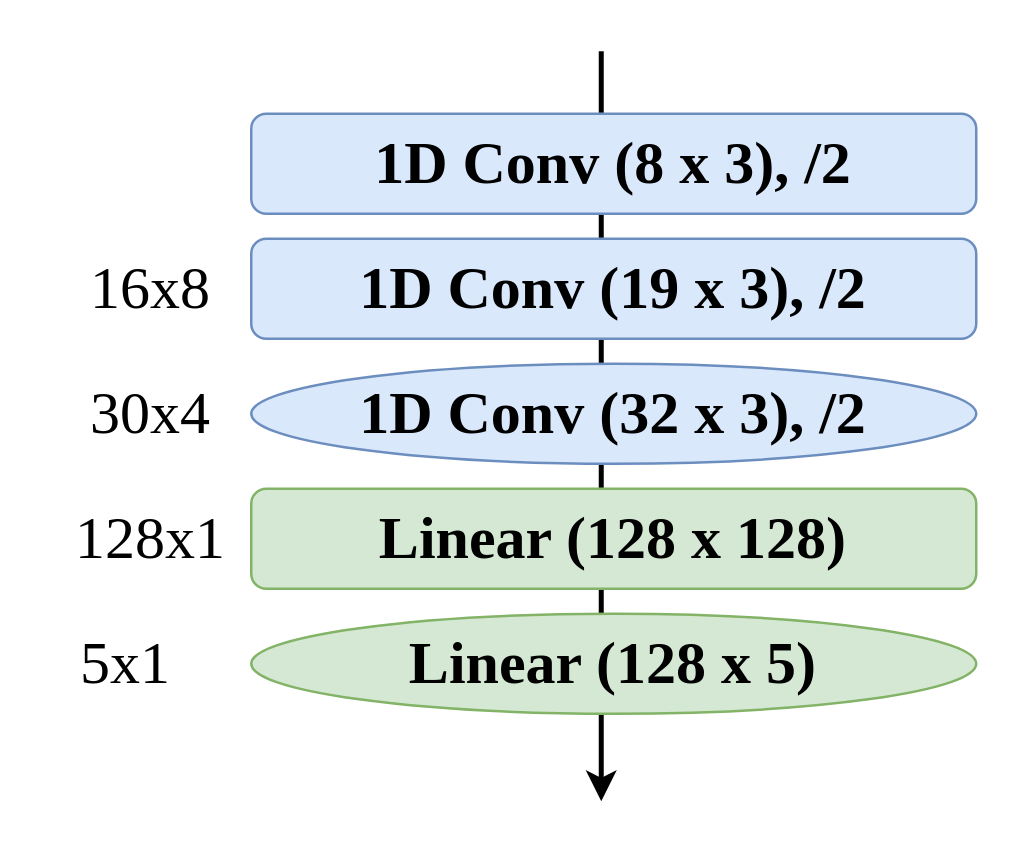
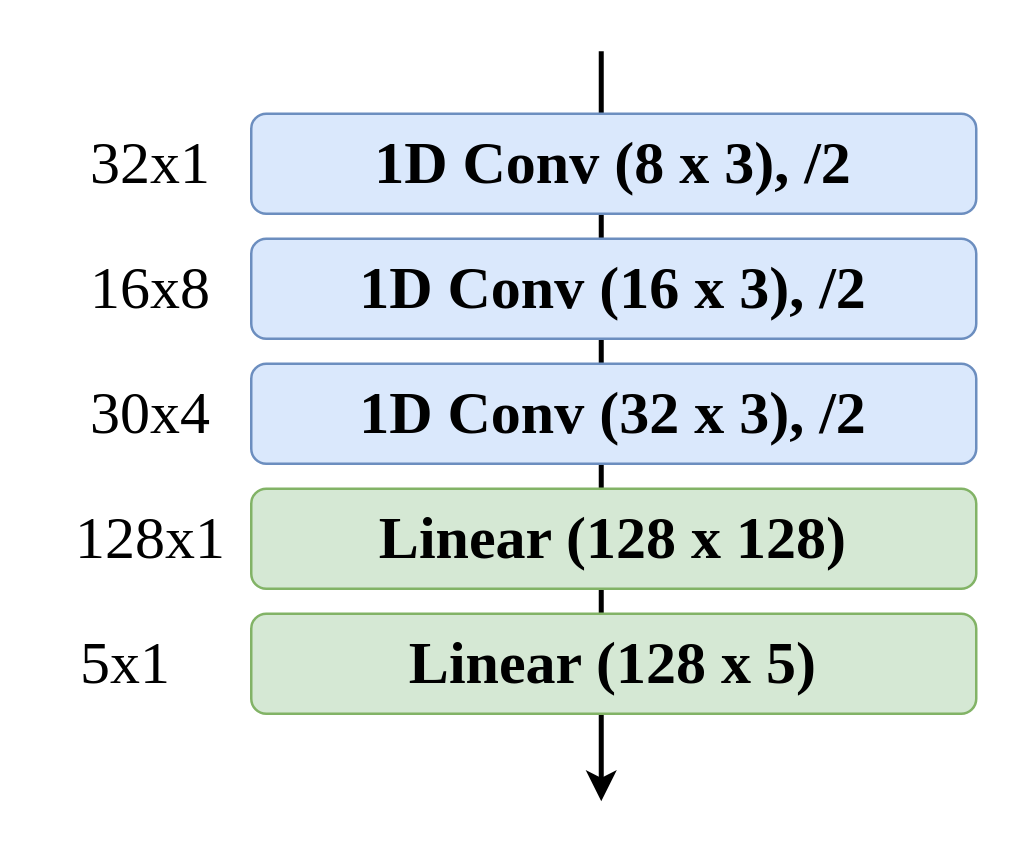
node "32x1": added
node "1D Conv (19 x 3), /2": label "1D Conv (19 x 3), /2" -> "1D Conv (16 x 3), /2"
node "1D Conv (32 x 3), /2": shape ellipse -> rounded rectangle
node "Linear (128 x 5)": shape ellipse -> rounded rectangle
